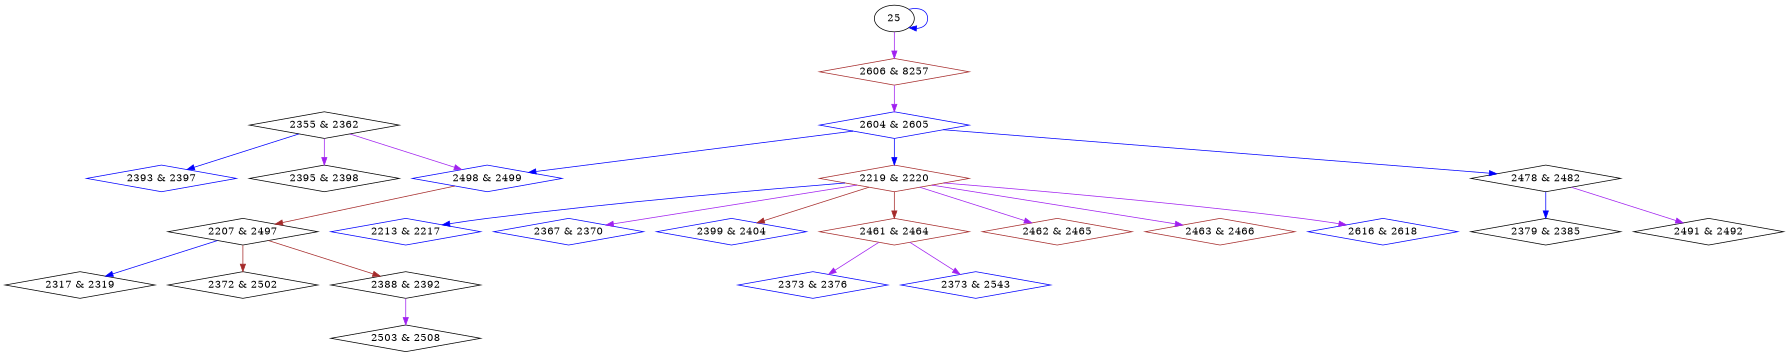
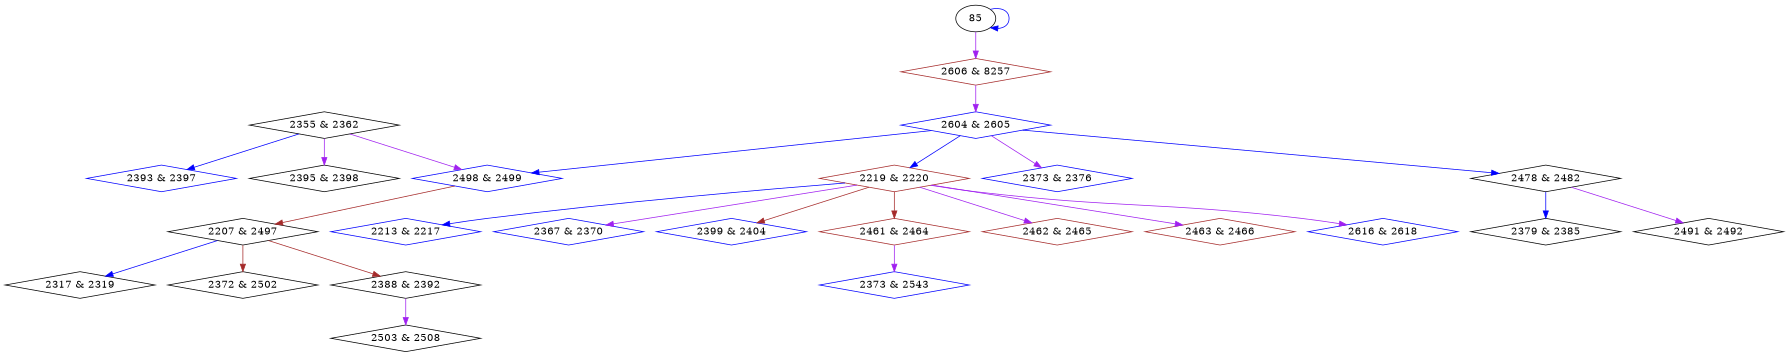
node "25": label "25" -> "85"
edge "2461 & 2464" -> "2373 & 2376": now "2604 & 2605" -> "2373 & 2376"
